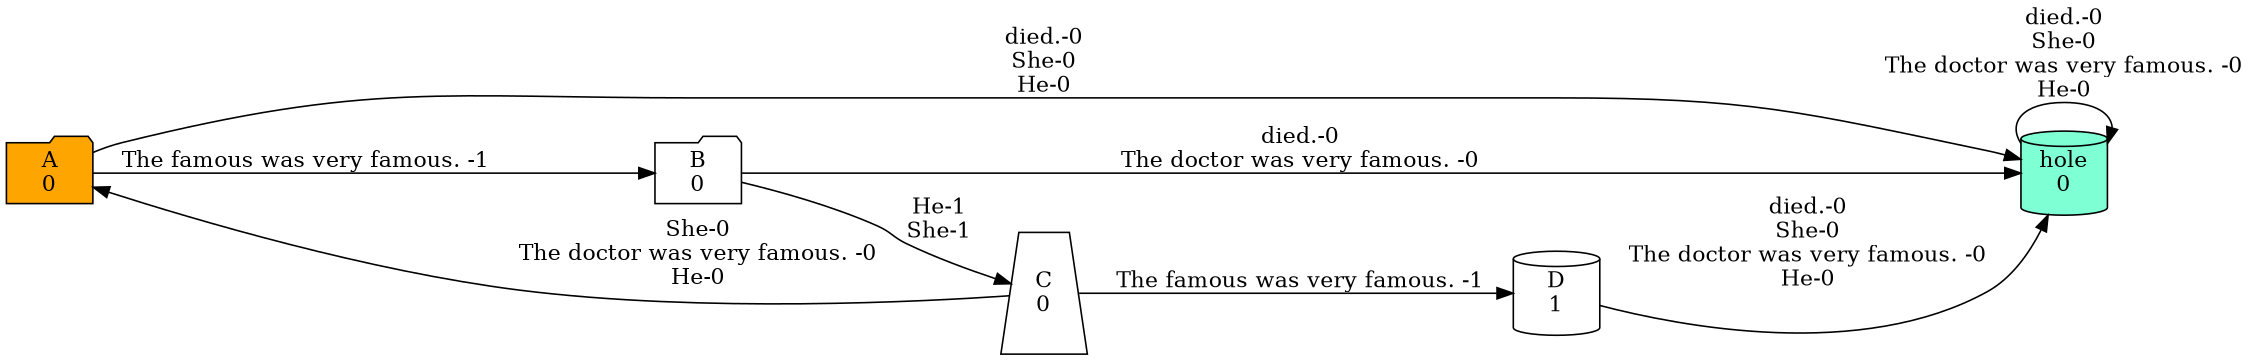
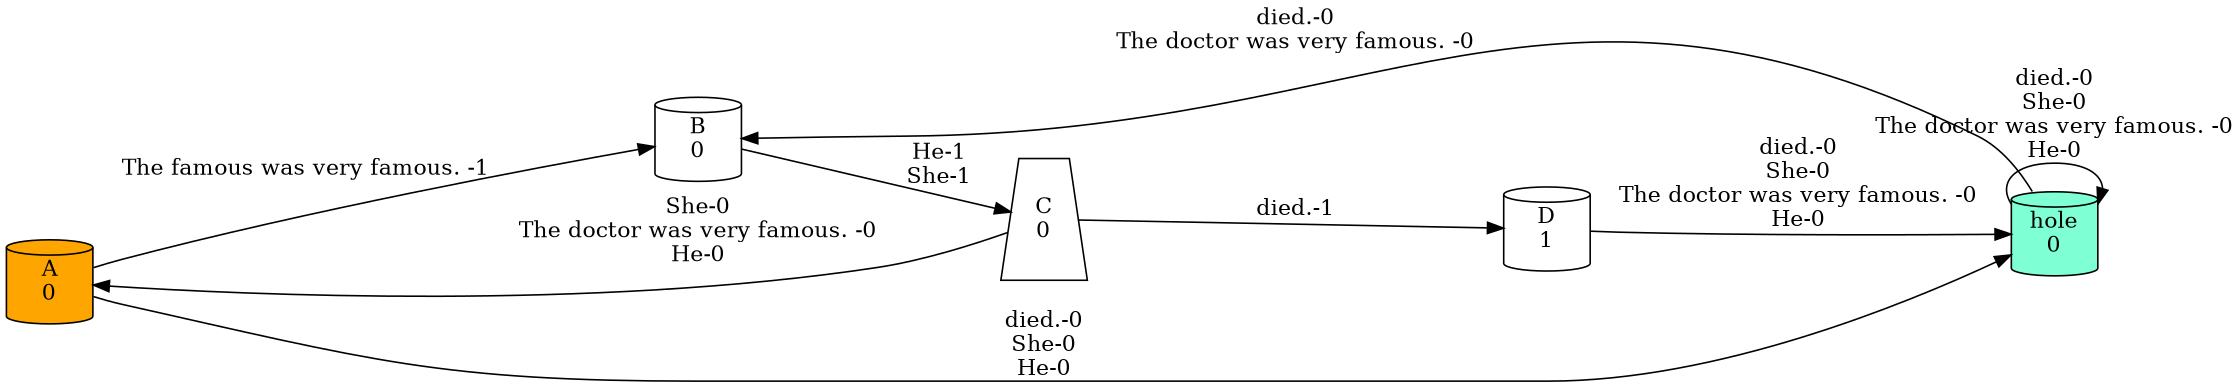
node "A 0": shape folder -> cylinder
node "B 0": shape folder -> cylinder
edge "B 0" -> "hole 0": reversed
edge "C 0" -> "D 1": label "The famous was very famous. -1" -> "died.-1"
